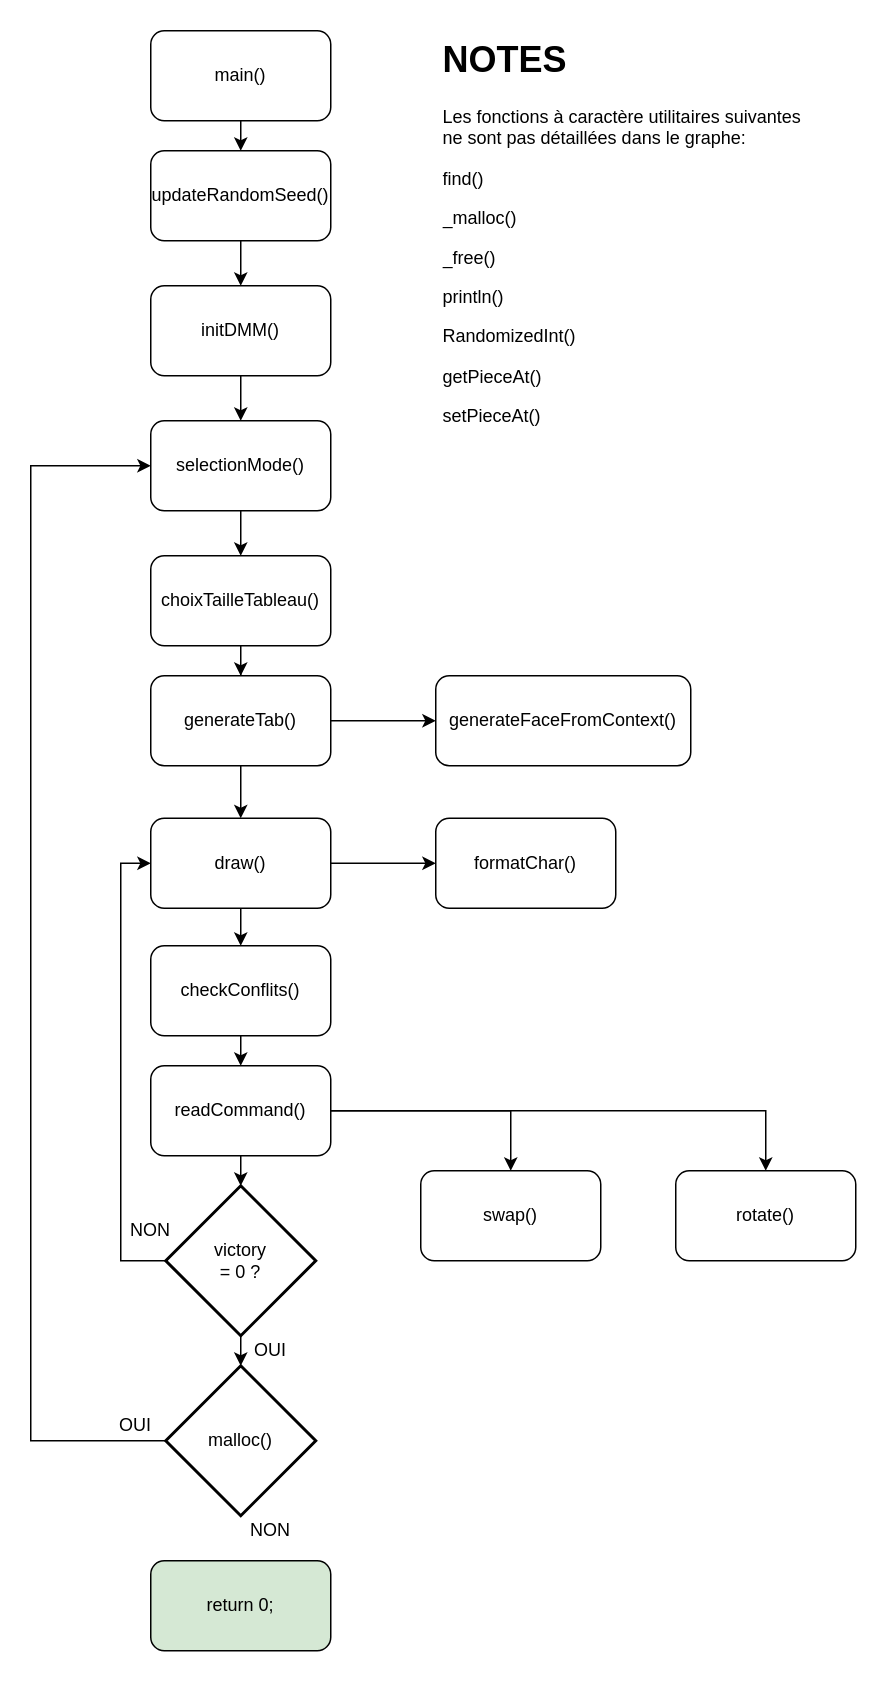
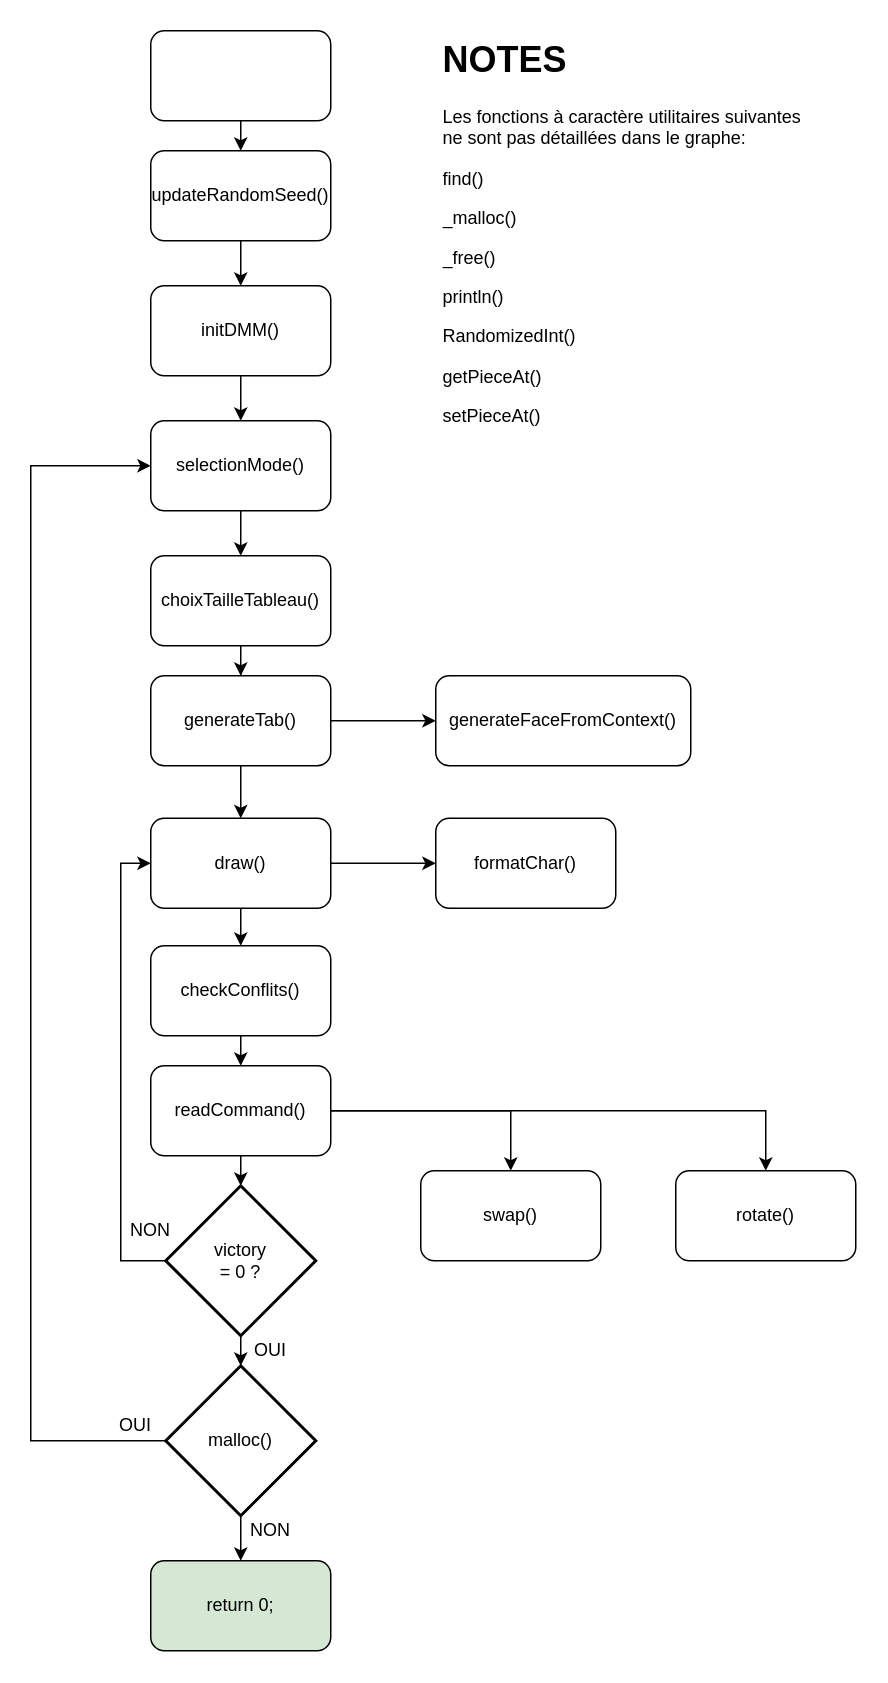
node "main()": removed
edge "malloc()" -> "return 0;": added
